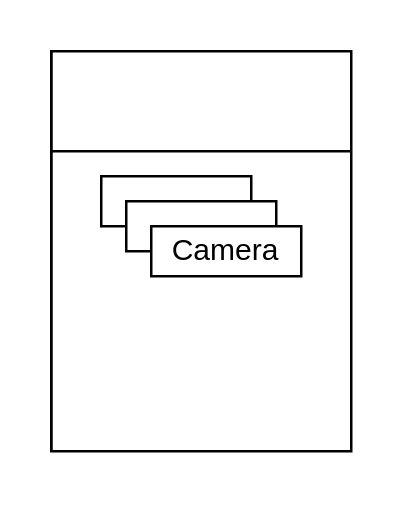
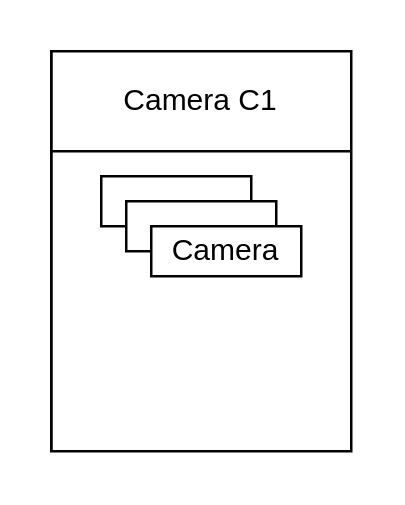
node "Camera C1": added
